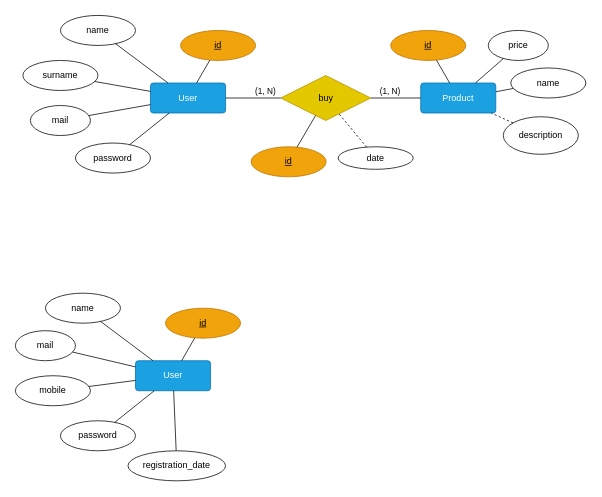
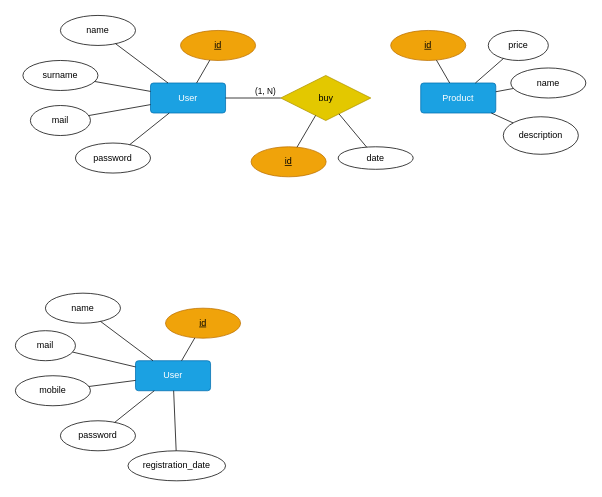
edge "buy" -- "Product": removed, label "(1, N)"
edge "Product" -- "description": style dashed -> solid
edge "buy" -- "date": style dashed -> solid
